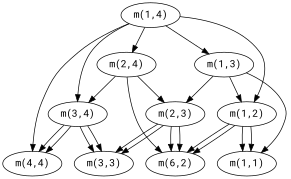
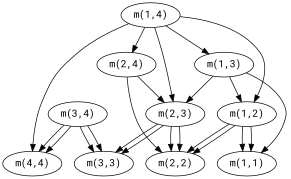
edge "m(1,4)" -> "m(3,4)": now "m(1,4)" -> "m(2,3)"
edge "m(2,4)" -> "m(3,4)": removed
node "m(6,2)": label "m(6,2)" -> "m(2,2)"
